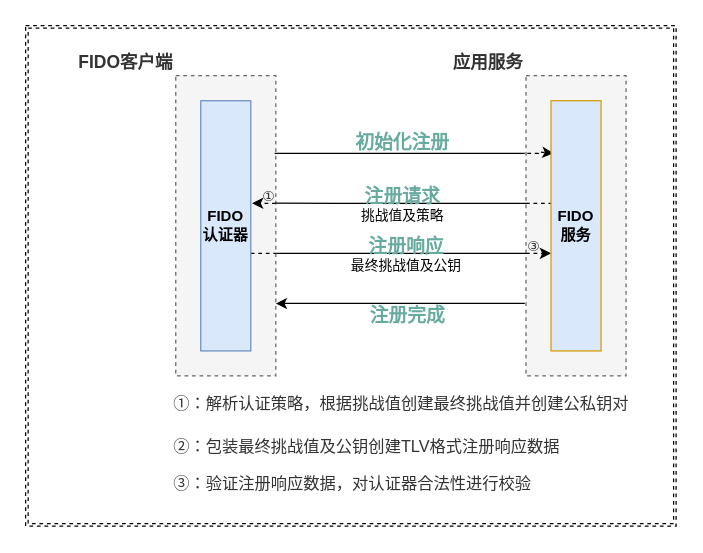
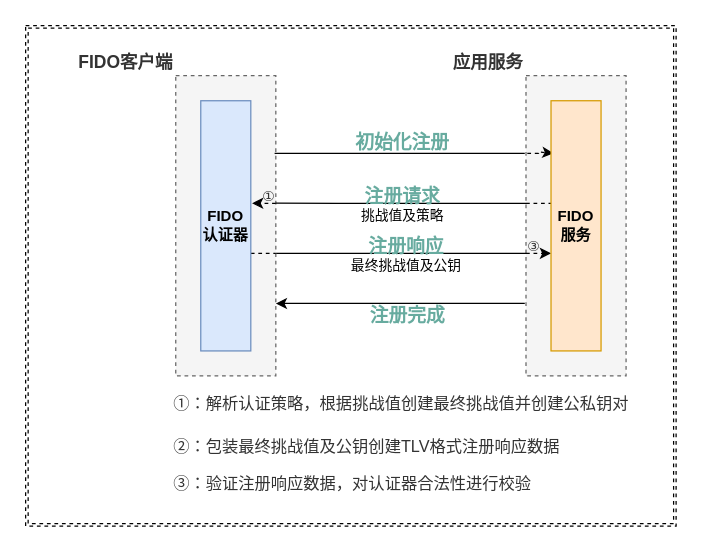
node "FIDO服务": fillcolor #dae8fc -> #ffe6cc
